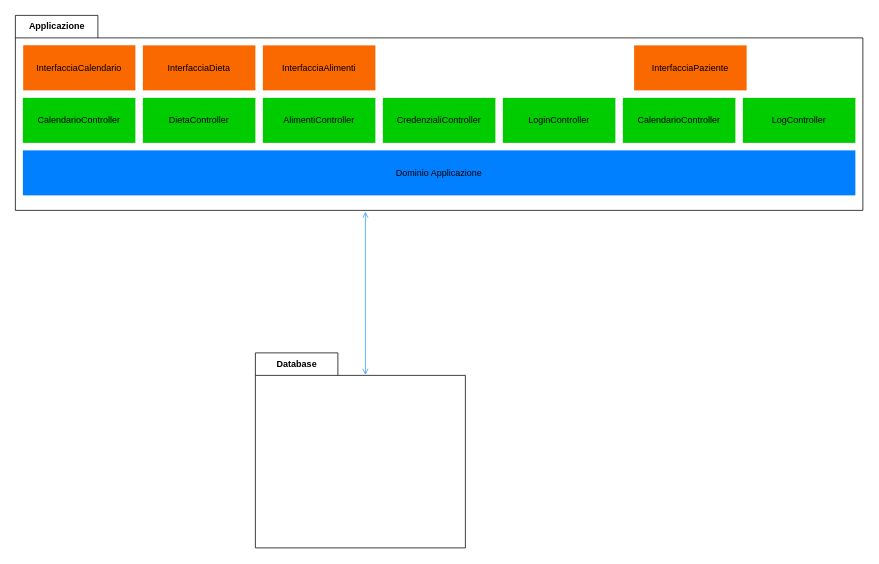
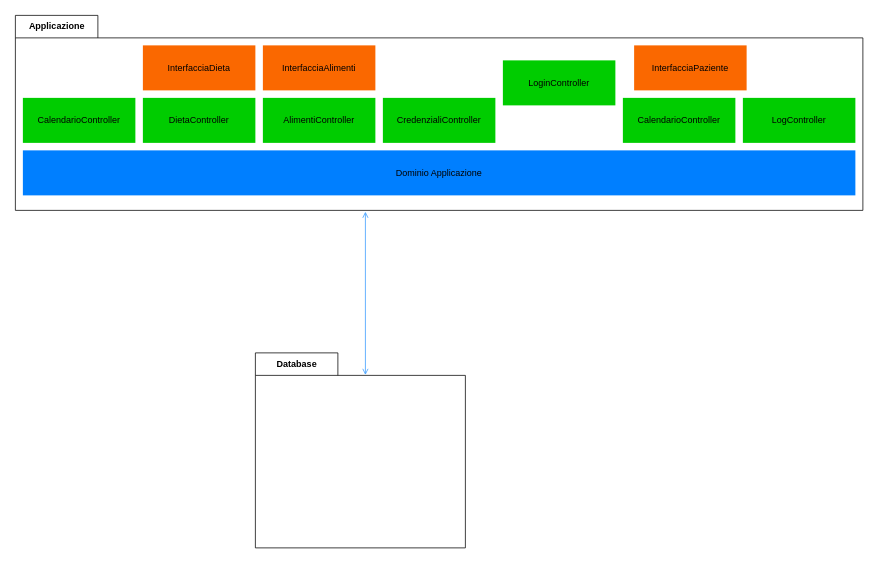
node "InterfacciaCalendario": removed
node "LoginController": moved (559, 120) -> (559, 83)
